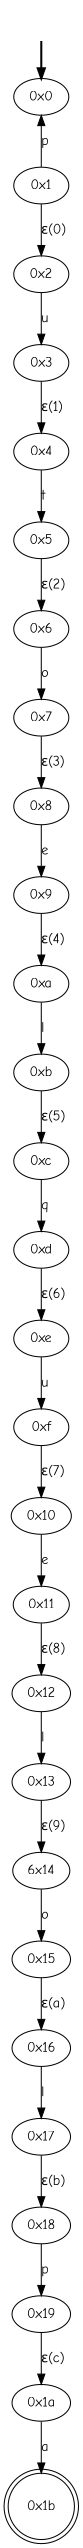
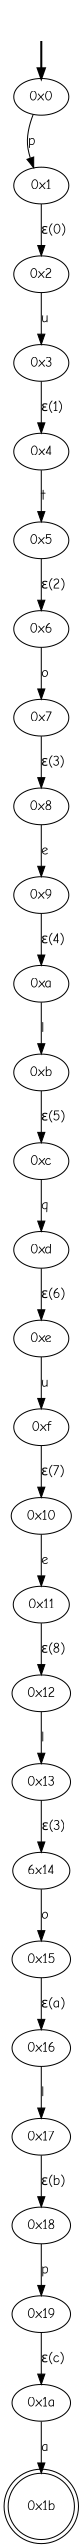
edge "0x1" -> "0x0": reversed
edge "0x13" -> "6x14": label "ε(9)" -> "ε(3)"
